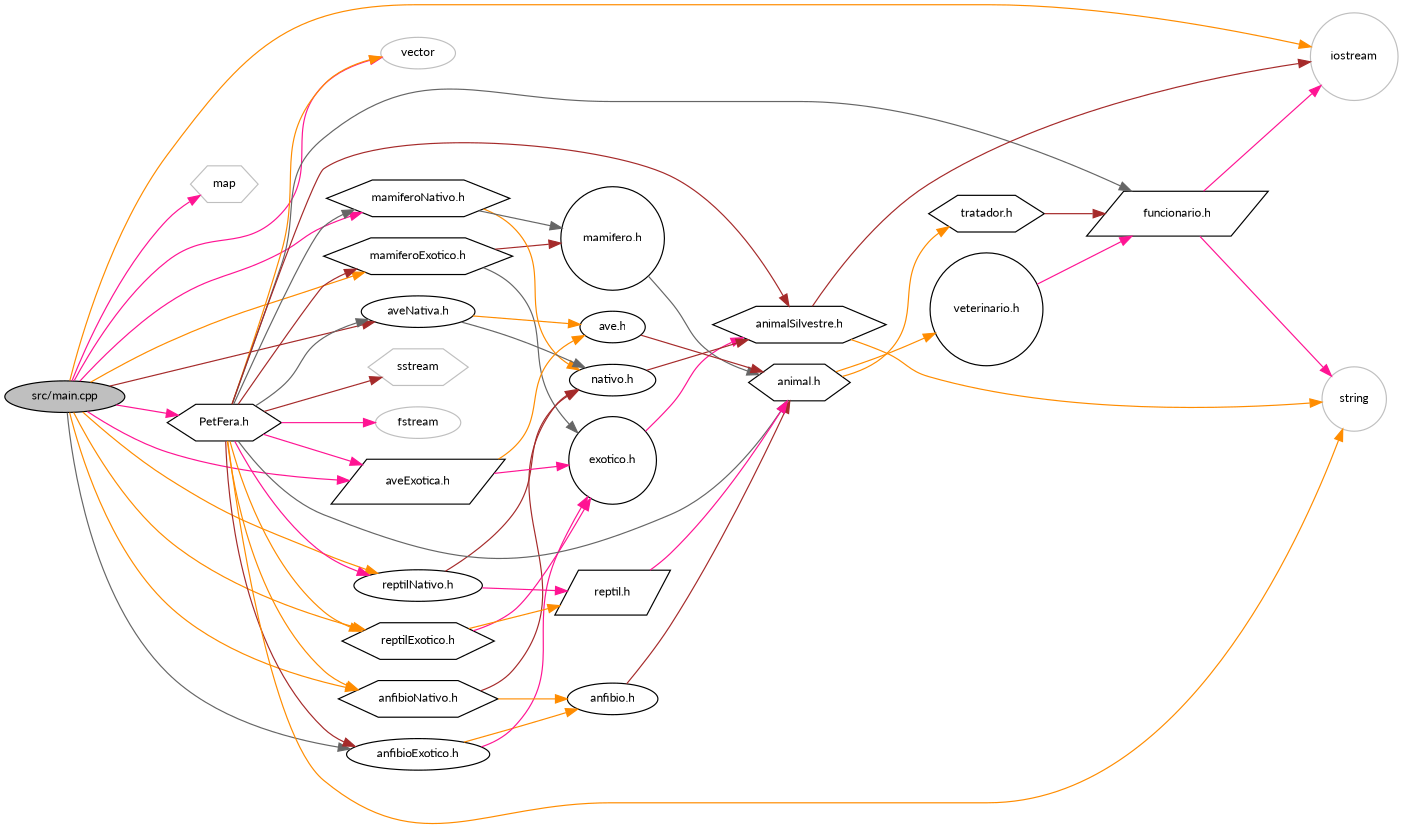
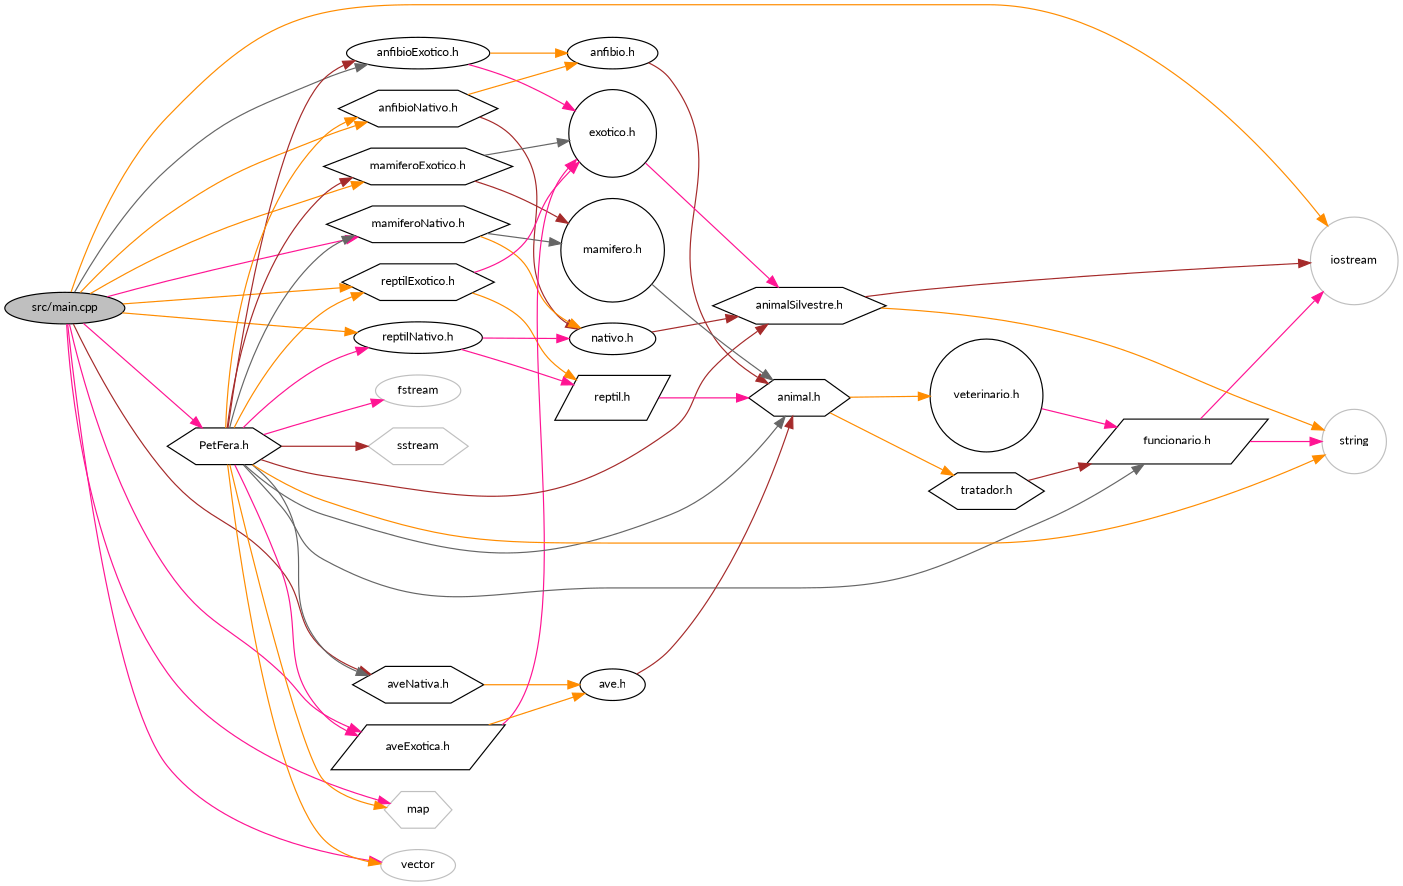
node "aveNativa.h": shape ellipse -> hexagon
edge "aveNativa.h" -> "nativo.h": removed
edge "reptilNativo.h" -> "nativo.h": color brown -> deeppink
edge "PetFera.h" -> "map": added
